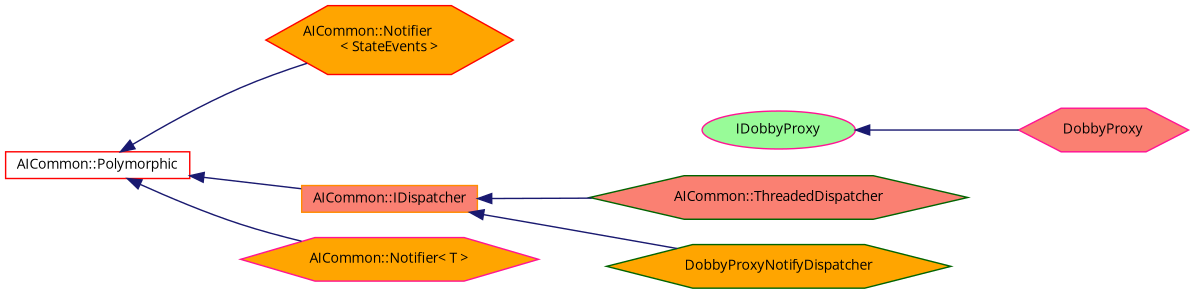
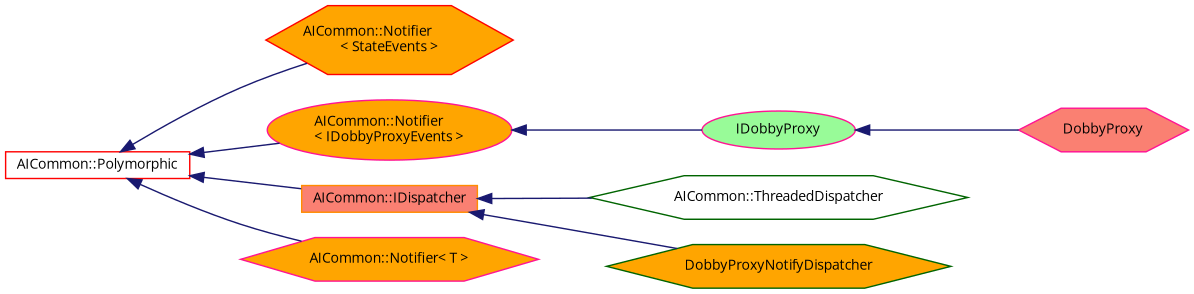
node "AICommon::Notifier < IDobbyProxyEvents >": added
node "AICommon::ThreadedDispatcher": fillcolor salmon -> white
